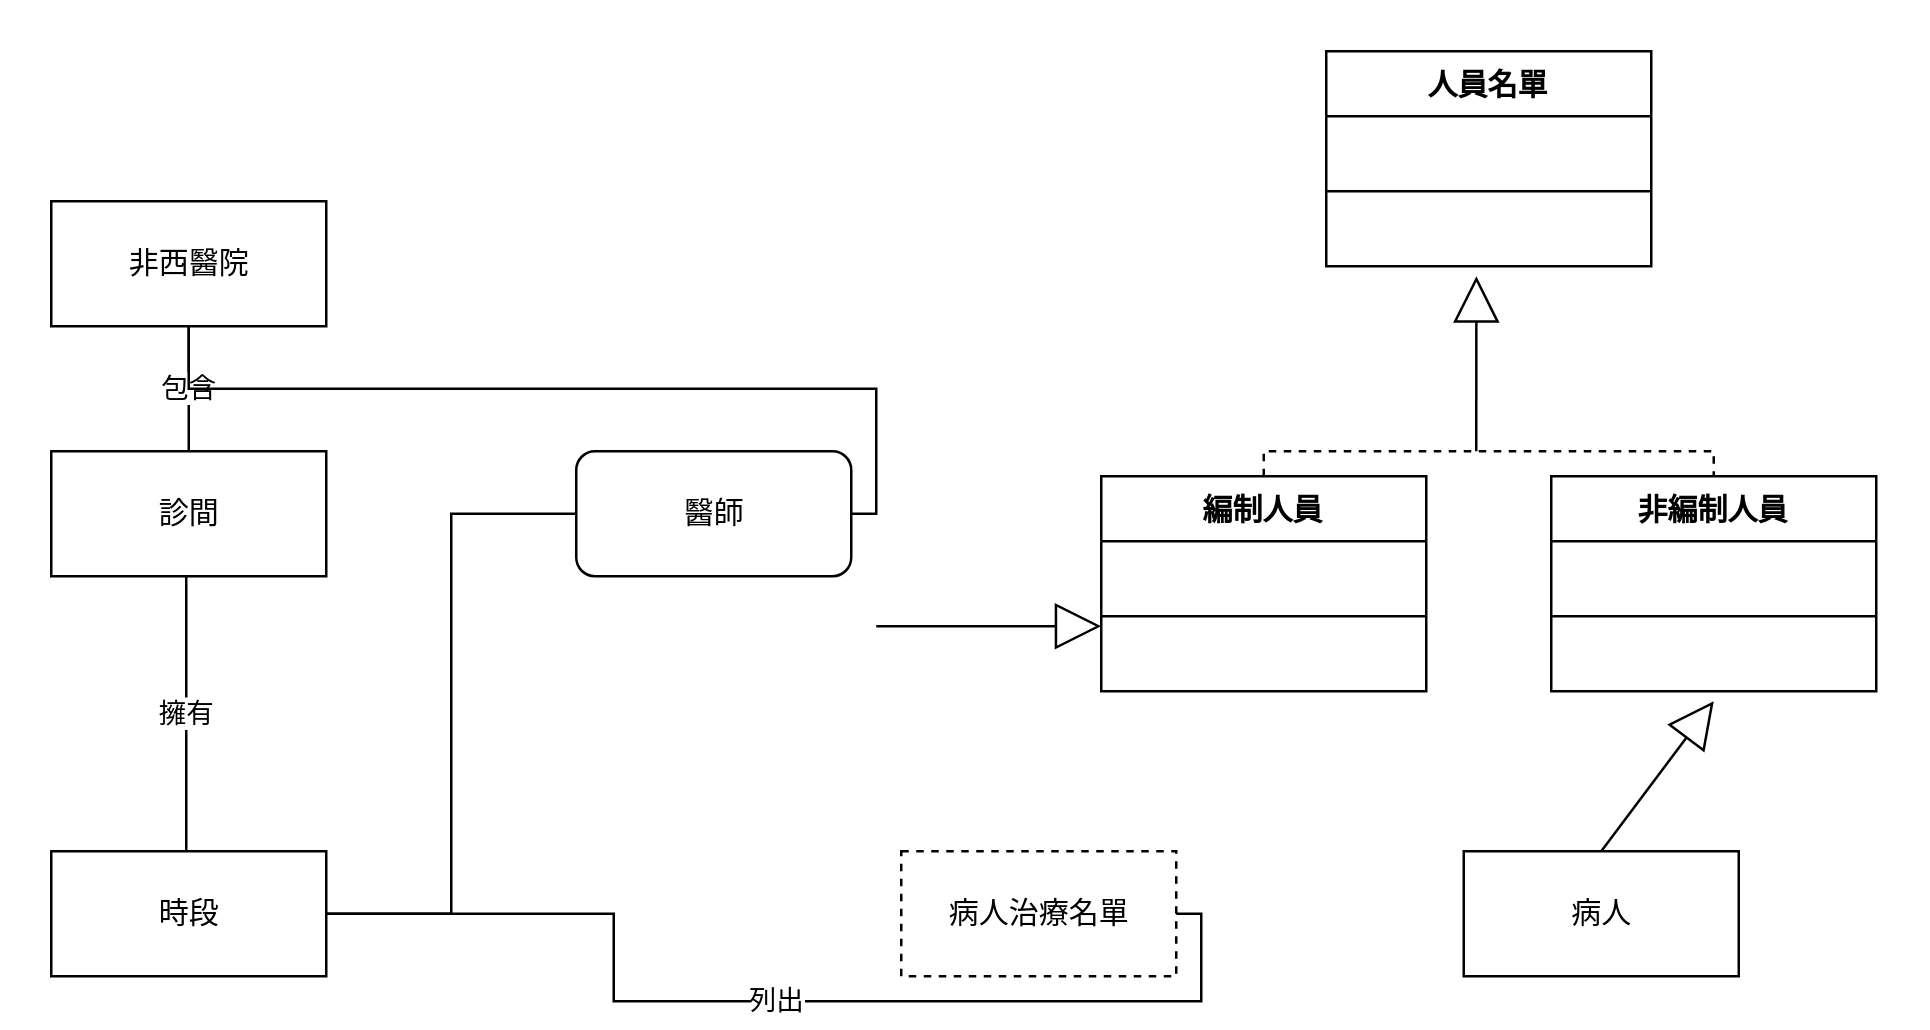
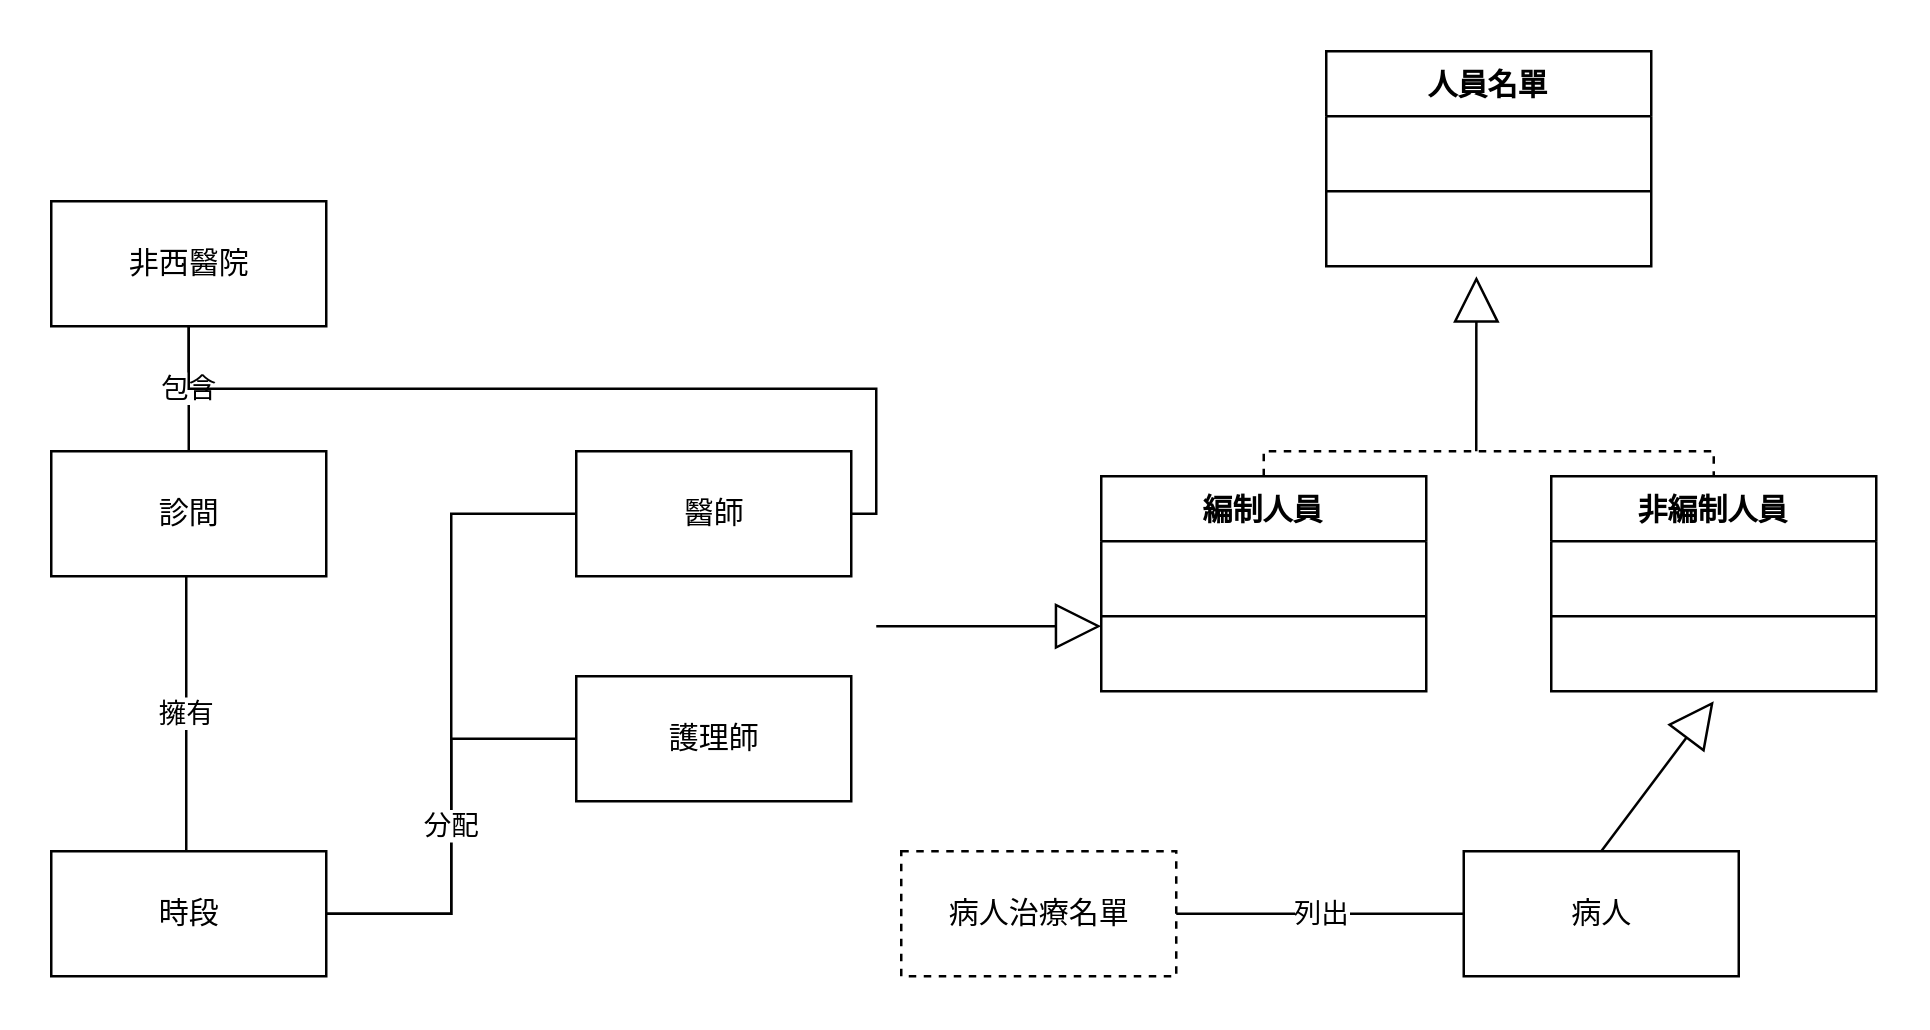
node "醫師": shape rounded rectangle -> rectangle
edge "護理師" -- "時段": added, label "分配"
node "護理師": added
edge "時段" -- "病人治療名單": now "病人" -- "病人治療名單"
